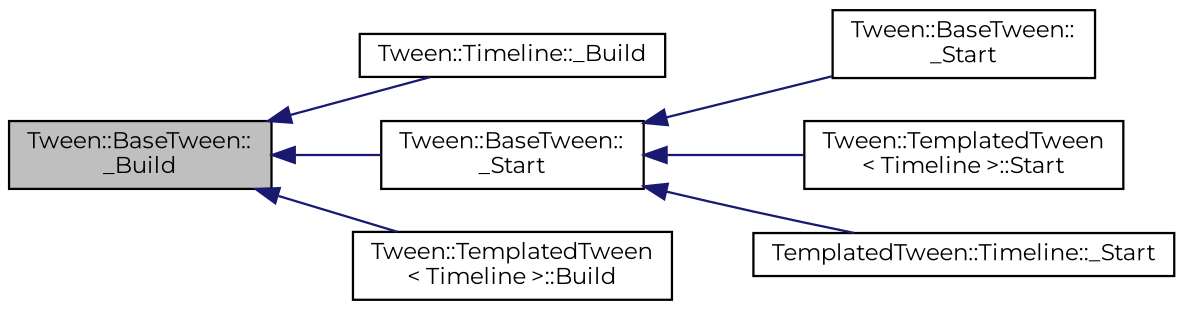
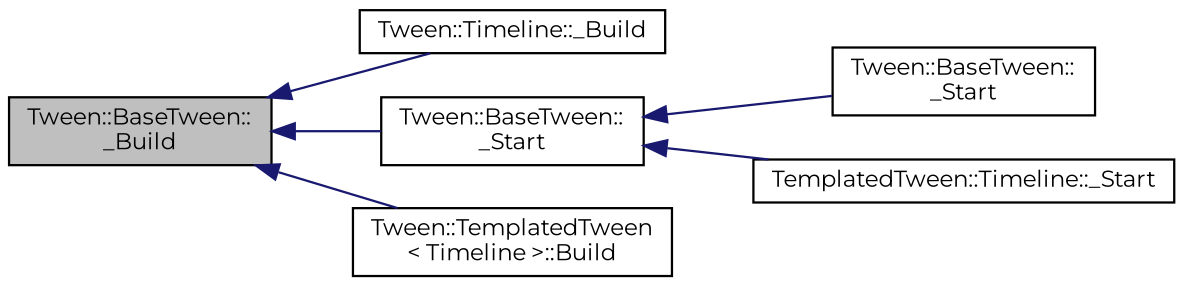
node "Tween::TemplatedTween < Timeline >::Start": removed
